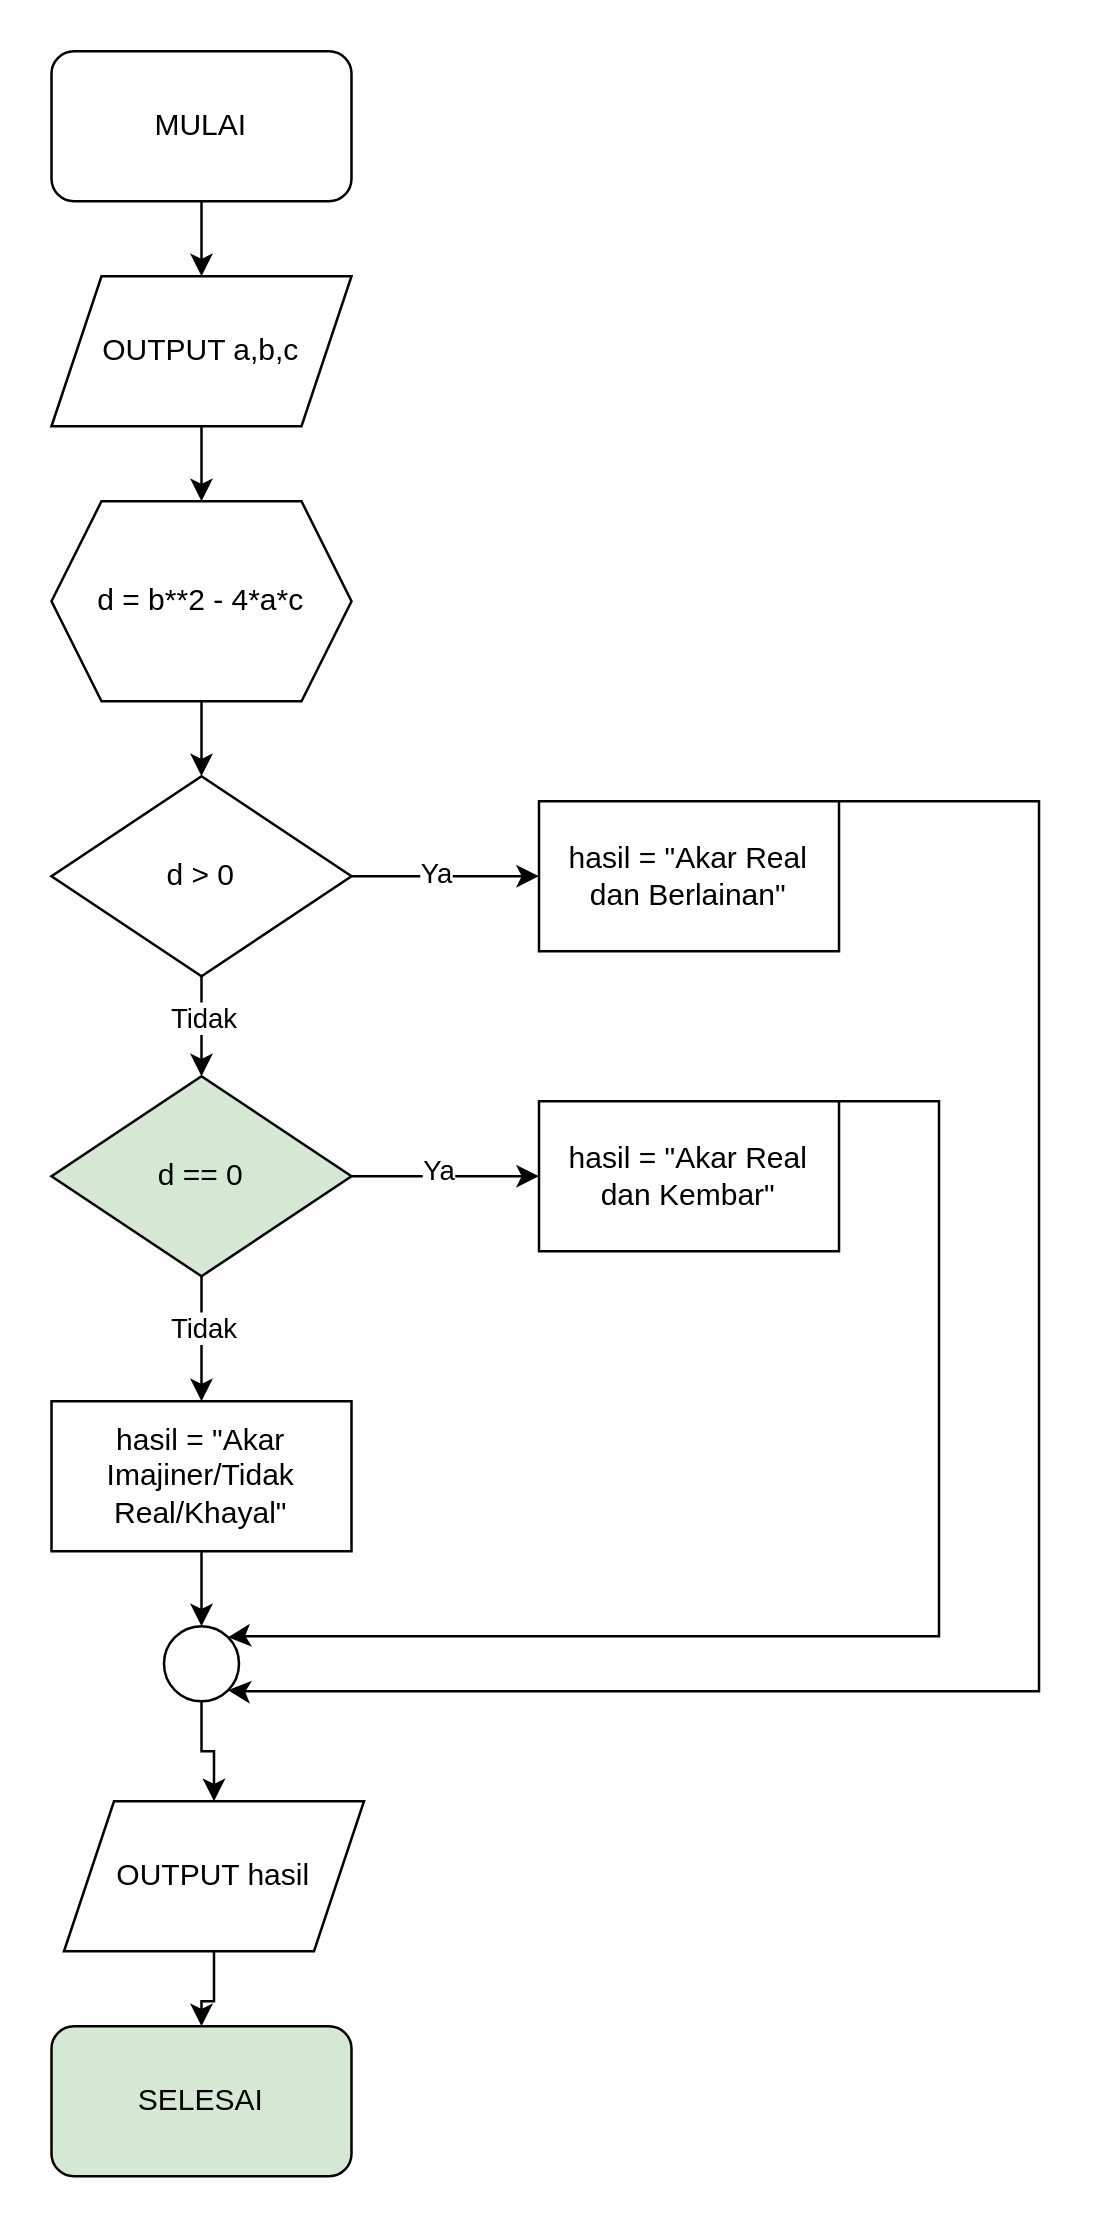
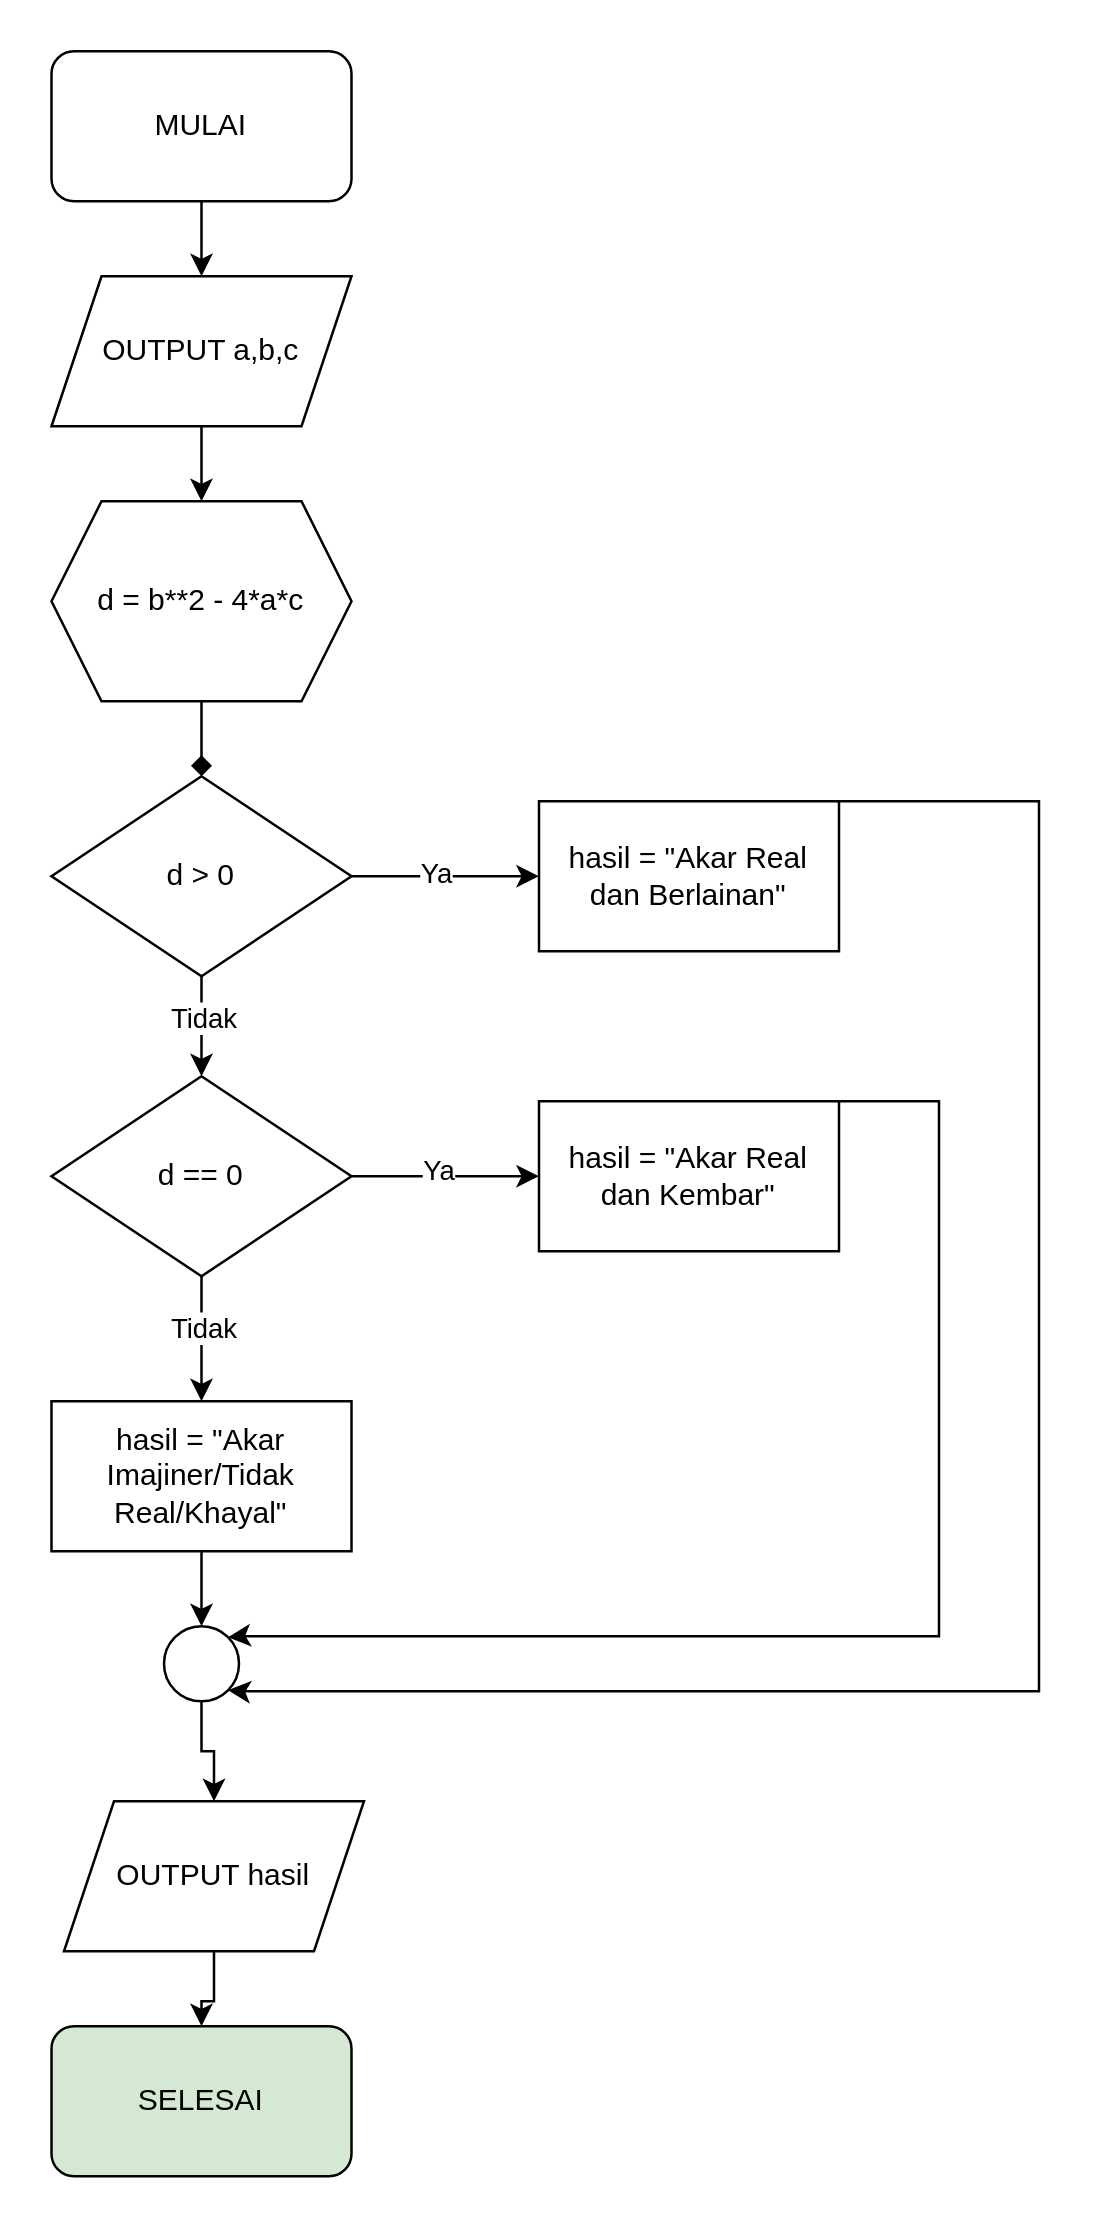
edge "d = b**2 - 4*a*c" -> "d > 0": arrowhead classic -> diamond
node "d == 0": fillcolor #d5e8d4 -> #ffffff
